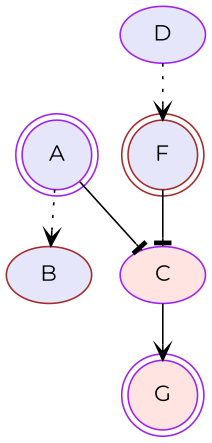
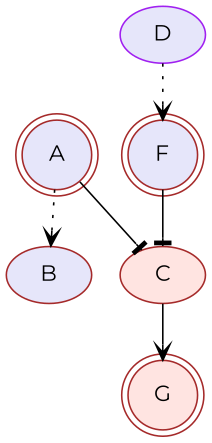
node "A": color purple -> brown
node "C": color purple -> brown
node "G": color purple -> brown
